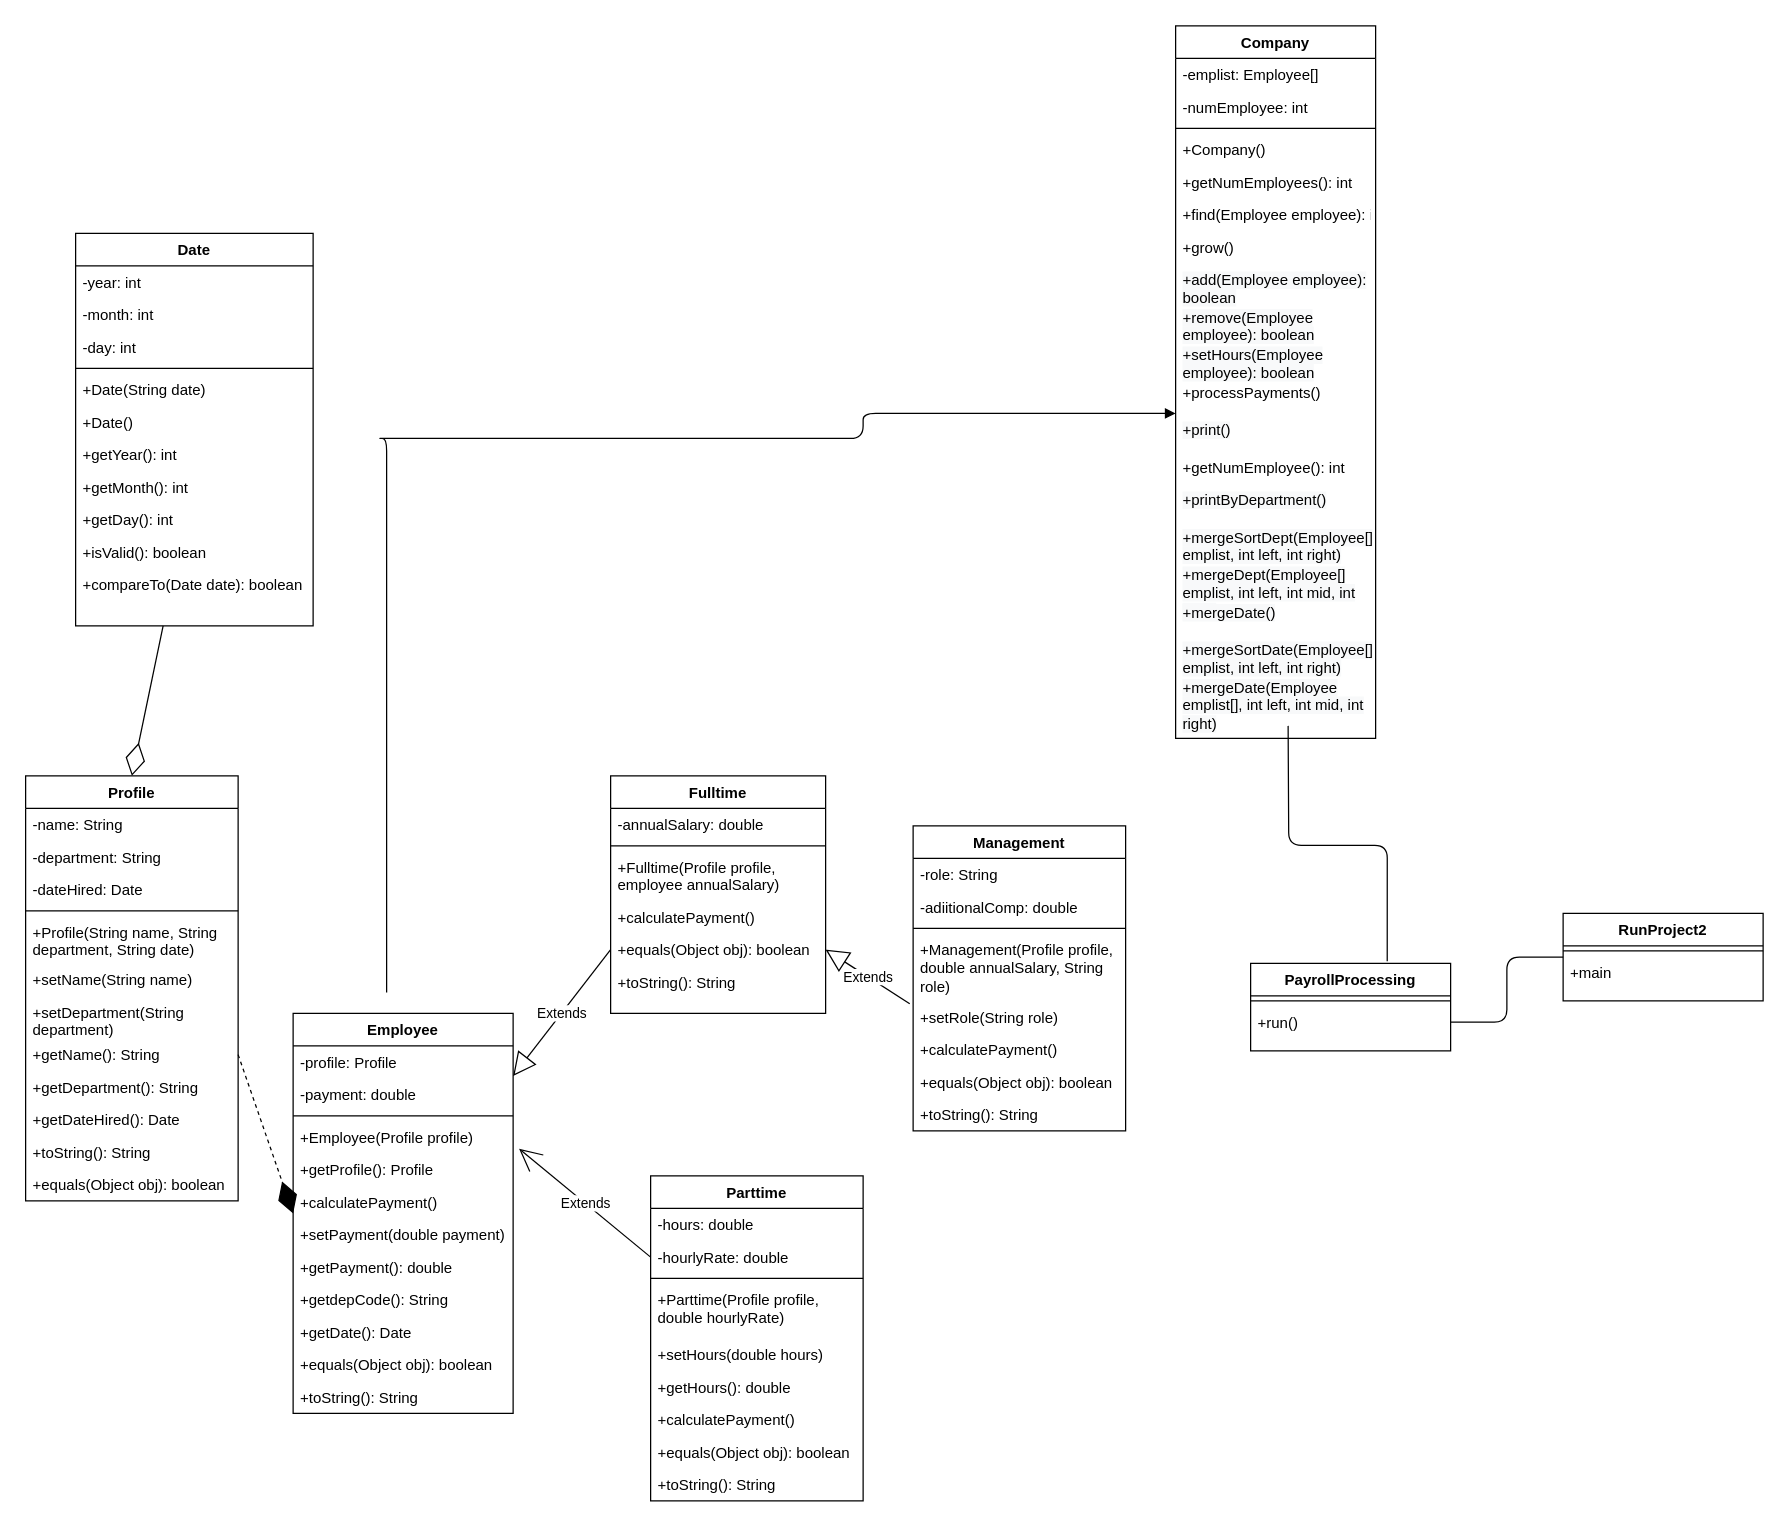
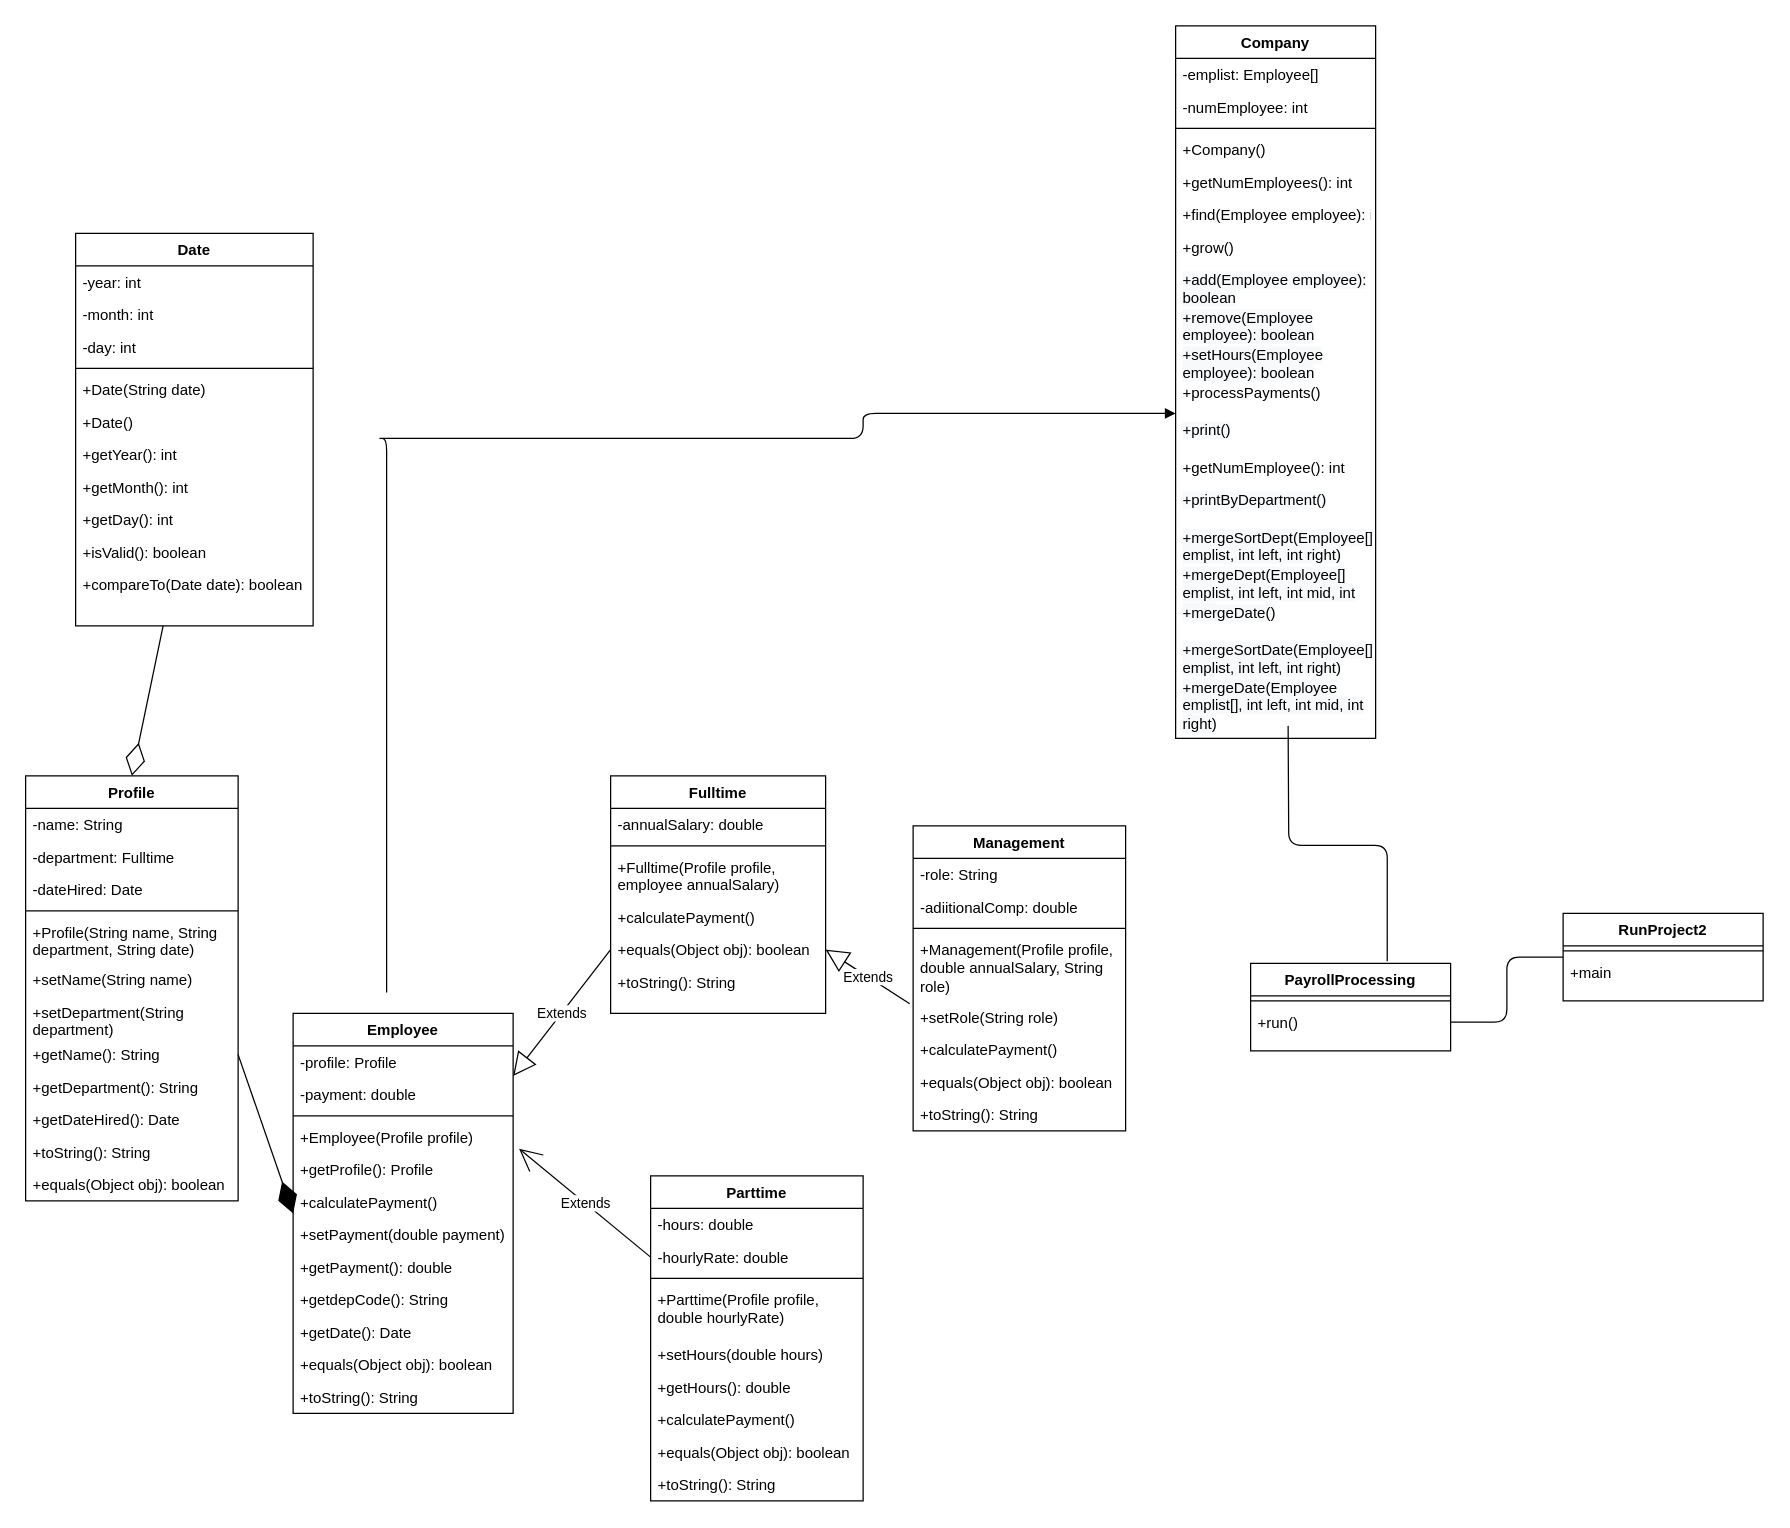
node "-department: String": label "-department: String" -> "-department: Fulltime"
edge "+getName(): String" -> "Employee": style dashed -> solid
